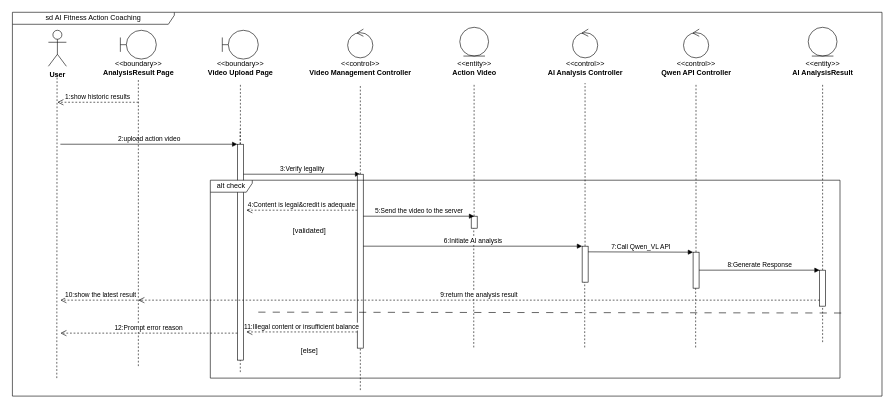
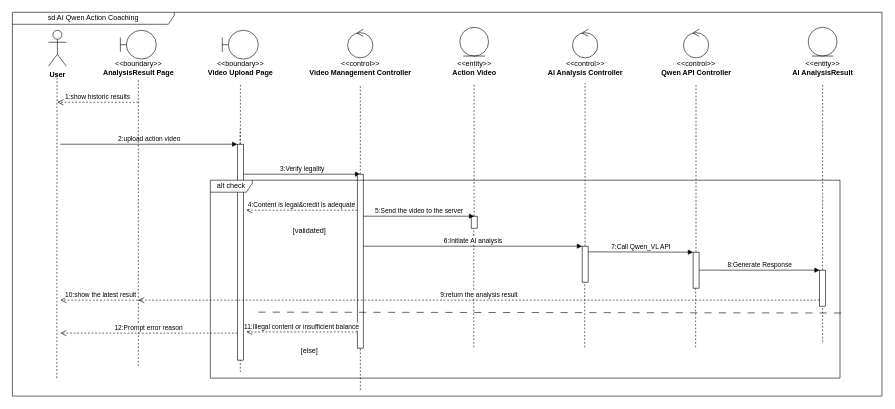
node "sd AI Fitness Action Coaching": label "sd AI Fitness Action Coaching" -> "sd AI Qwen Action Coaching"
